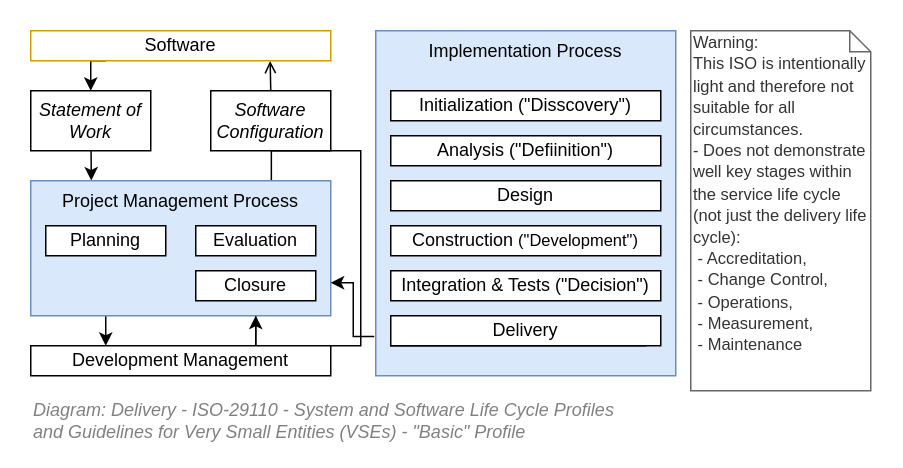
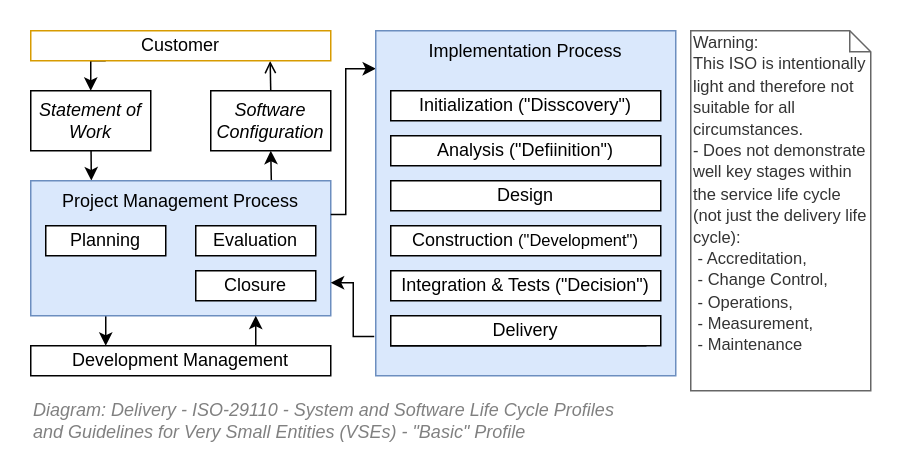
node "Software": label "Software" -> "Customer"
edge "Project Management Process" -> "Implementation Process": added
edge "Project Management Process" -> "Closure": now "Project Management Process" -> "Software Configuration"
